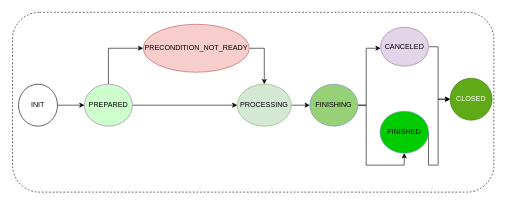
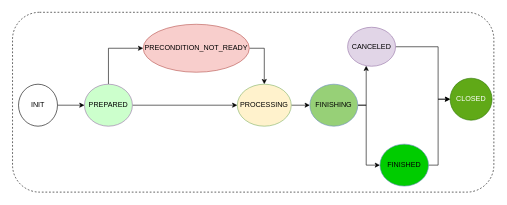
node "CANCELED": moved (405, 47) -> (372, 47)
node "PROCESSING": fillcolor #d5e8d4 -> #fff2cc
node "FINISHED": moved (404, 132) -> (404, 165)
